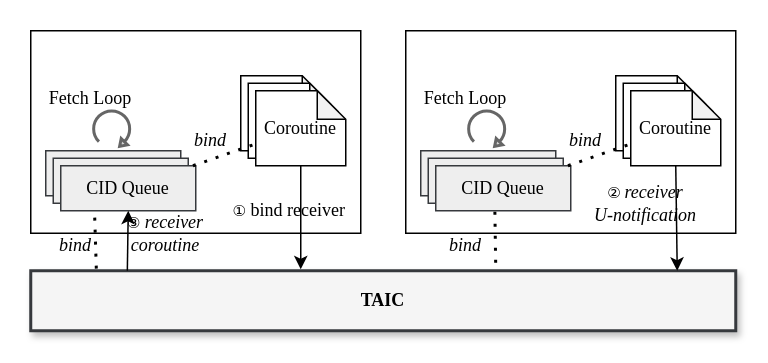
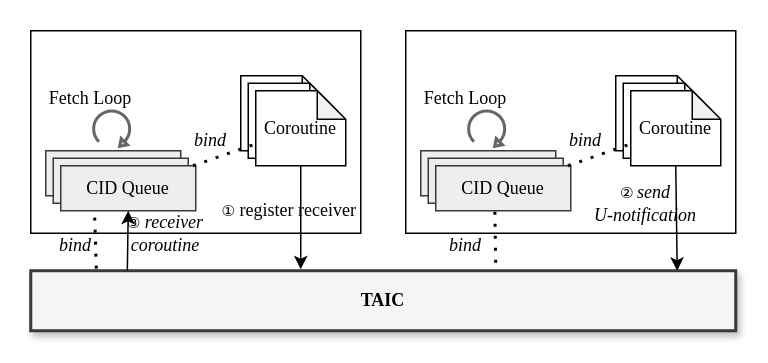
node "② receiver U-notification": label "② receiver U-notification" -> "② send U-notification"
node "① bind receiver": label "① bind receiver" -> "① register receiver"
